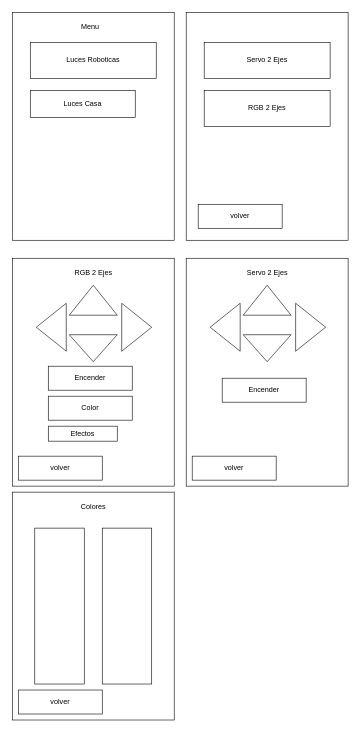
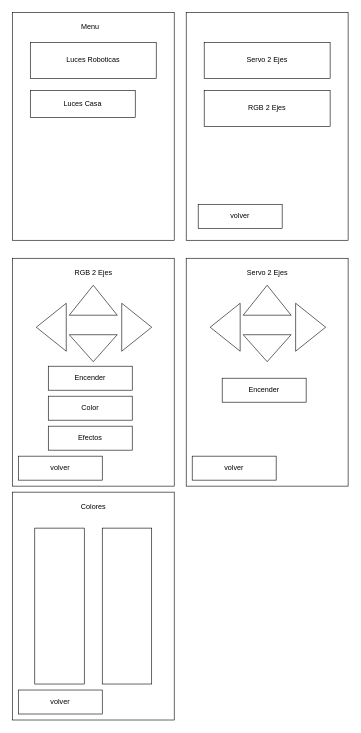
node "Efectos": size 69x15 -> 84x24
